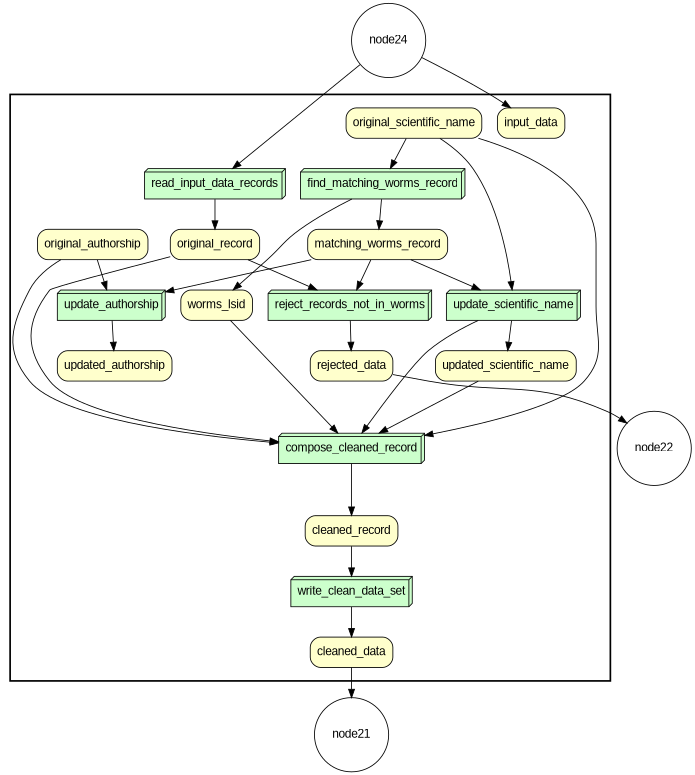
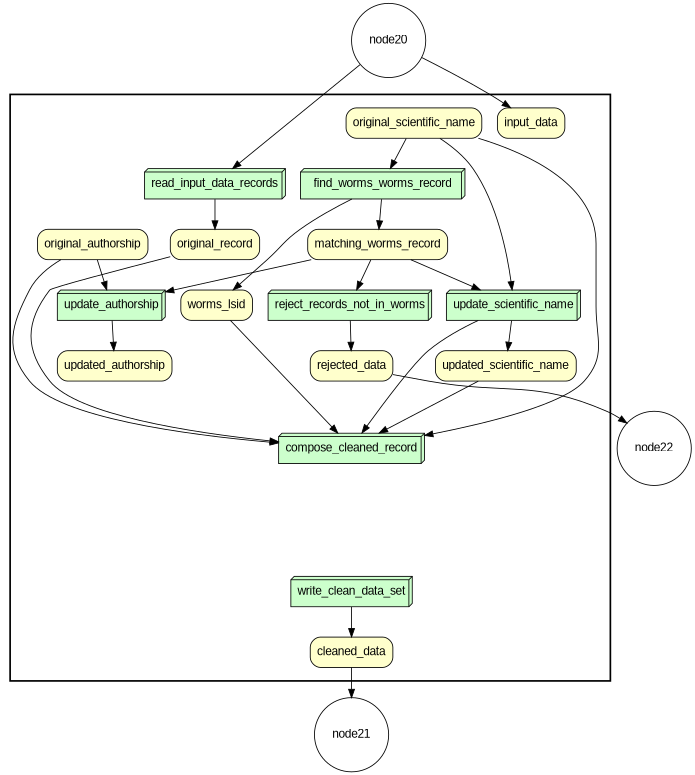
node "node24": label "node24" -> "node20"
node "find_matching_worms_record": label "find_matching_worms_record" -> "find_worms_worms_record"
edge "original_record" -> "reject_records_not_in_worms": removed
node "cleaned_record": removed
